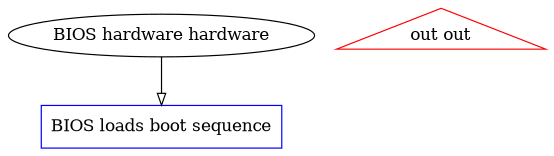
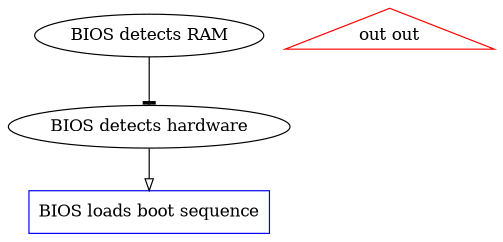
node "BIOS detects RAM": added
node "BIOS hardware hardware": label "BIOS hardware hardware" -> "BIOS detects hardware"
